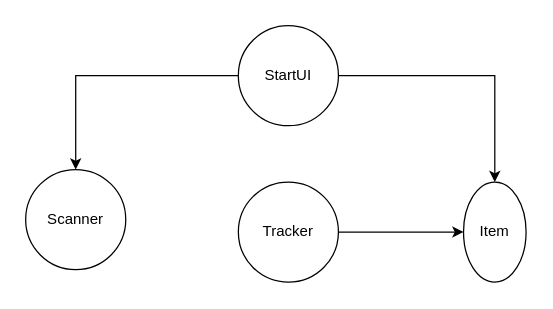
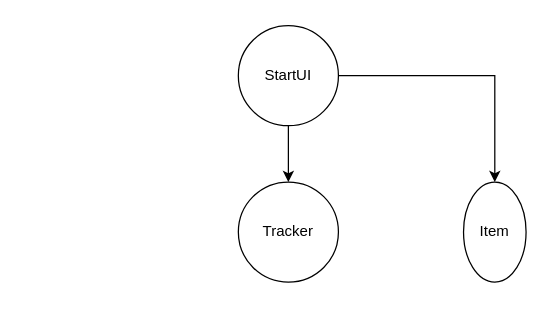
edge "StartUI" -> "Scanner": removed
edge "StartUI" -> "Tracker": added
node "Scanner": removed
edge "Tracker" -> "Item": removed
